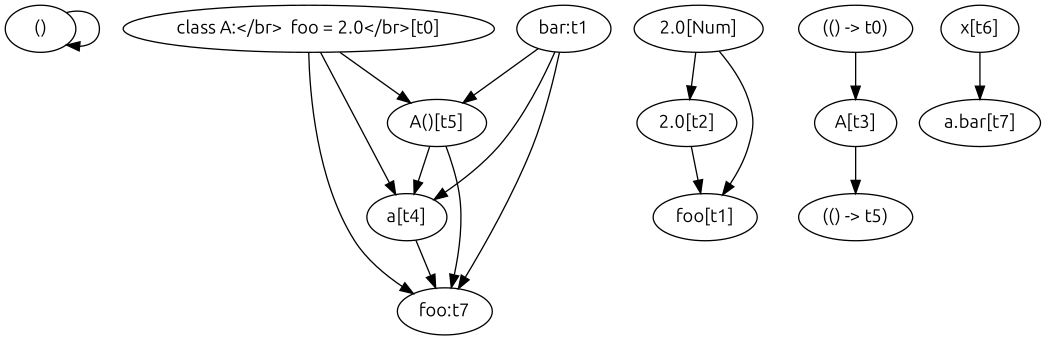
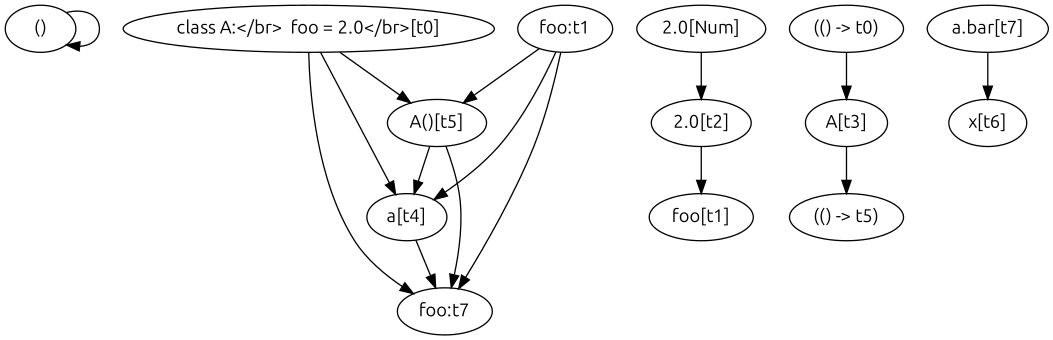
node "bar:t1": label "bar:t1" -> "foo:t1"
edge "x[t6]" -> "a.bar[t7]": reversed
edge "2.0[Num]" -> "foo[t1]": removed
